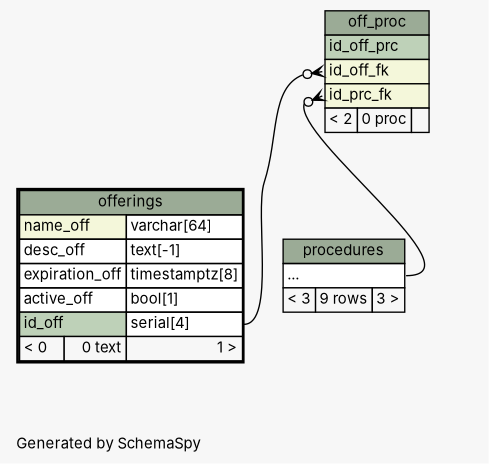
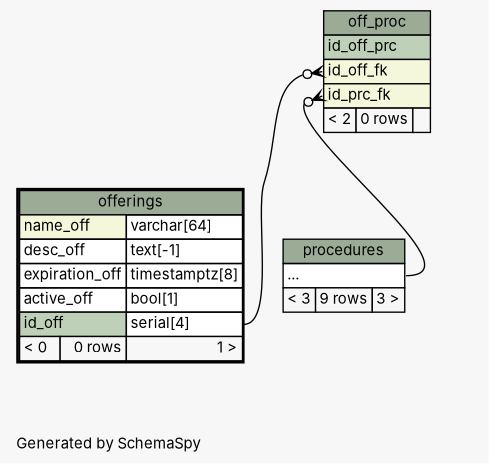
node "off_proc": text "0 proc" -> "0 rows"
node "offerings": text "0 text" -> "0 rows"
